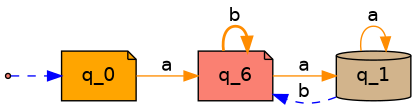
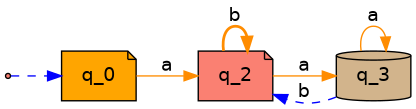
node "q_6": label "q_6" -> "q_2"
node "q_1": label "q_1" -> "q_3"
